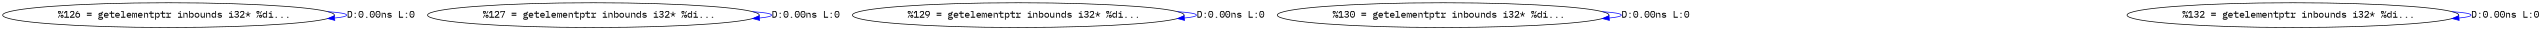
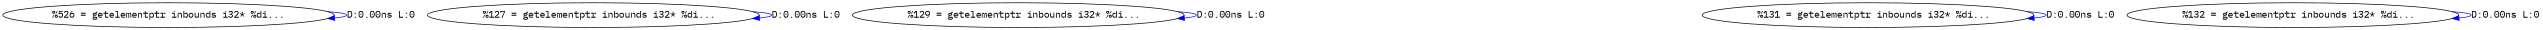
node "%126 = getelementptr inbounds i32* %di...": label "%126 = getelementptr inbounds i32* %di..." -> "%526 = getelementptr inbounds i32* %di..."
node "%130 = getelementptr inbounds i32* %di...": removed
node "%131 = getelementptr inbounds i32* %di...": added
